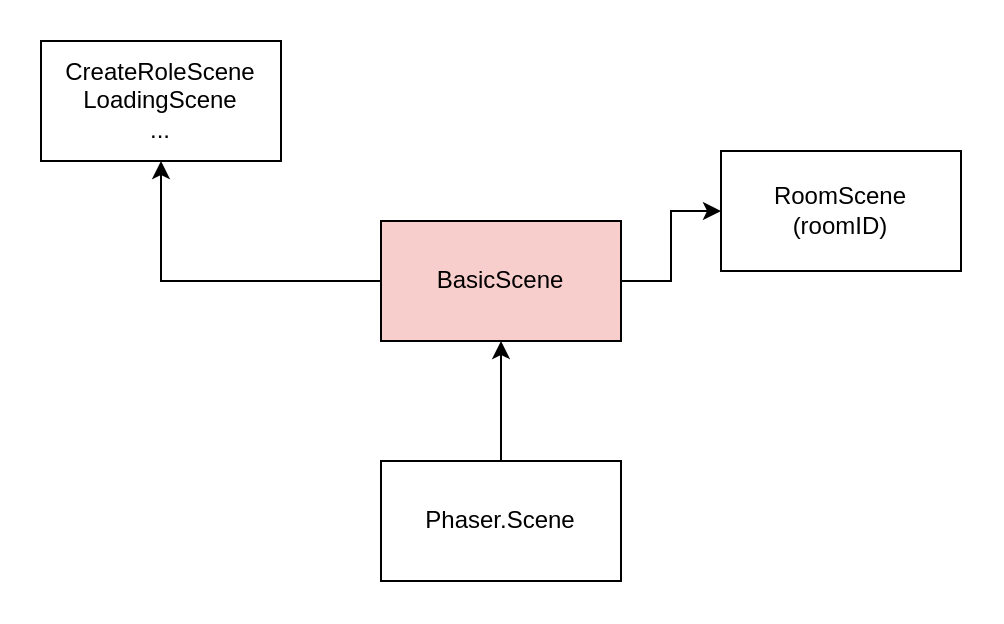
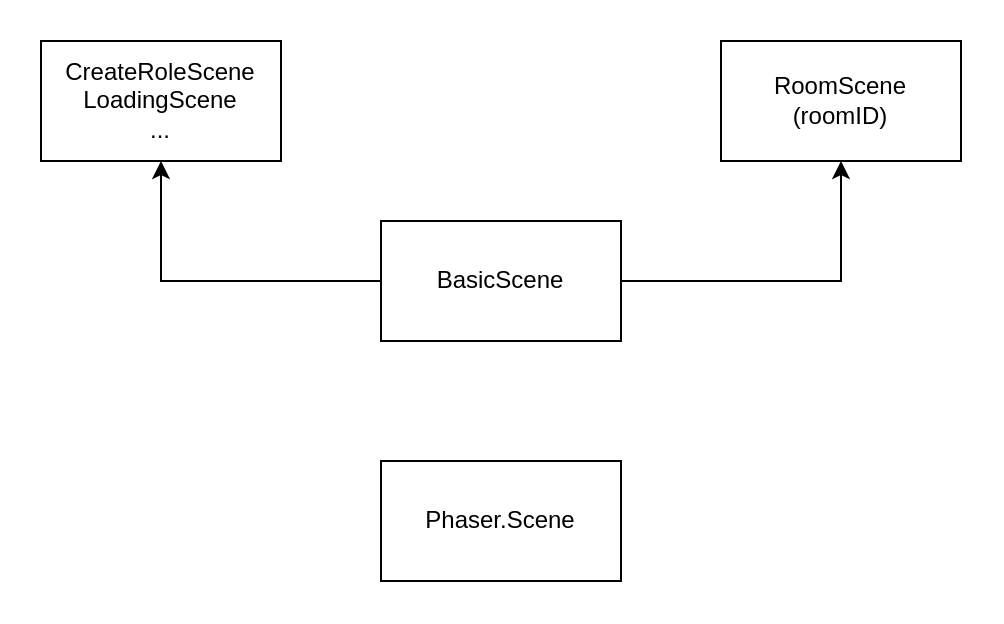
node "RoomScene (roomID)": moved (841, 211) -> (841, 101)
node "BasicScene": fillcolor #f8cecc -> #ffffff
edge "Phaser.Scene" -> "BasicScene": removed
